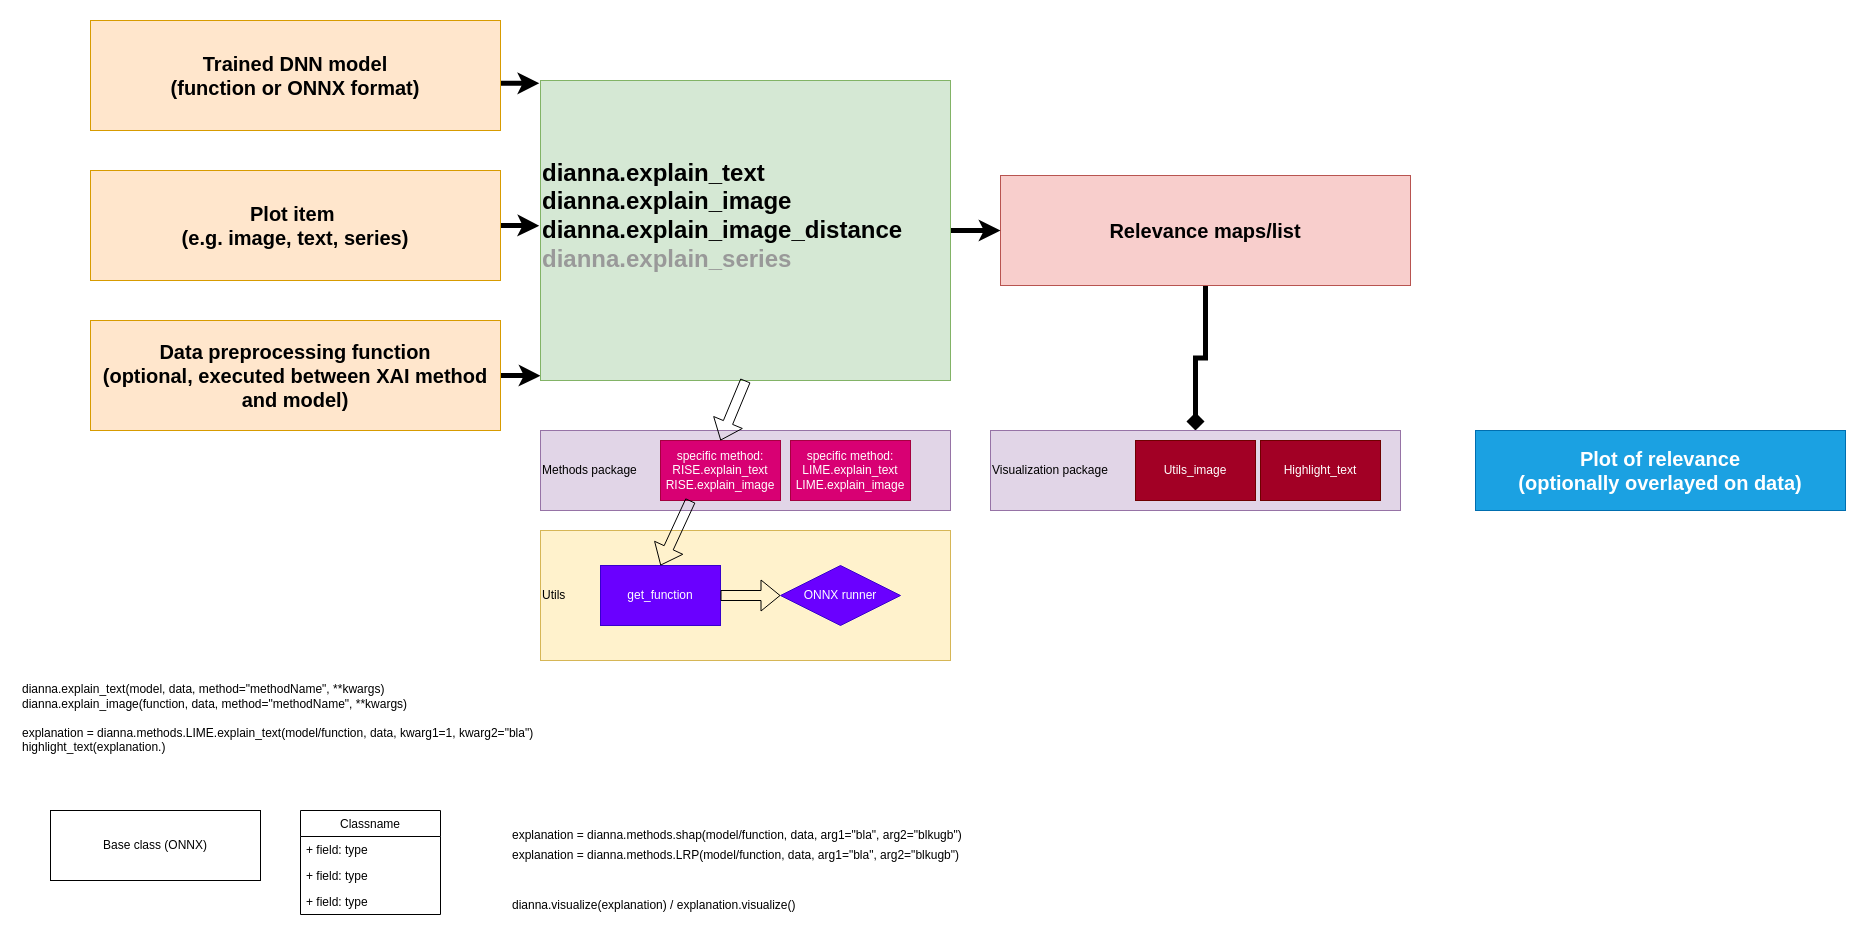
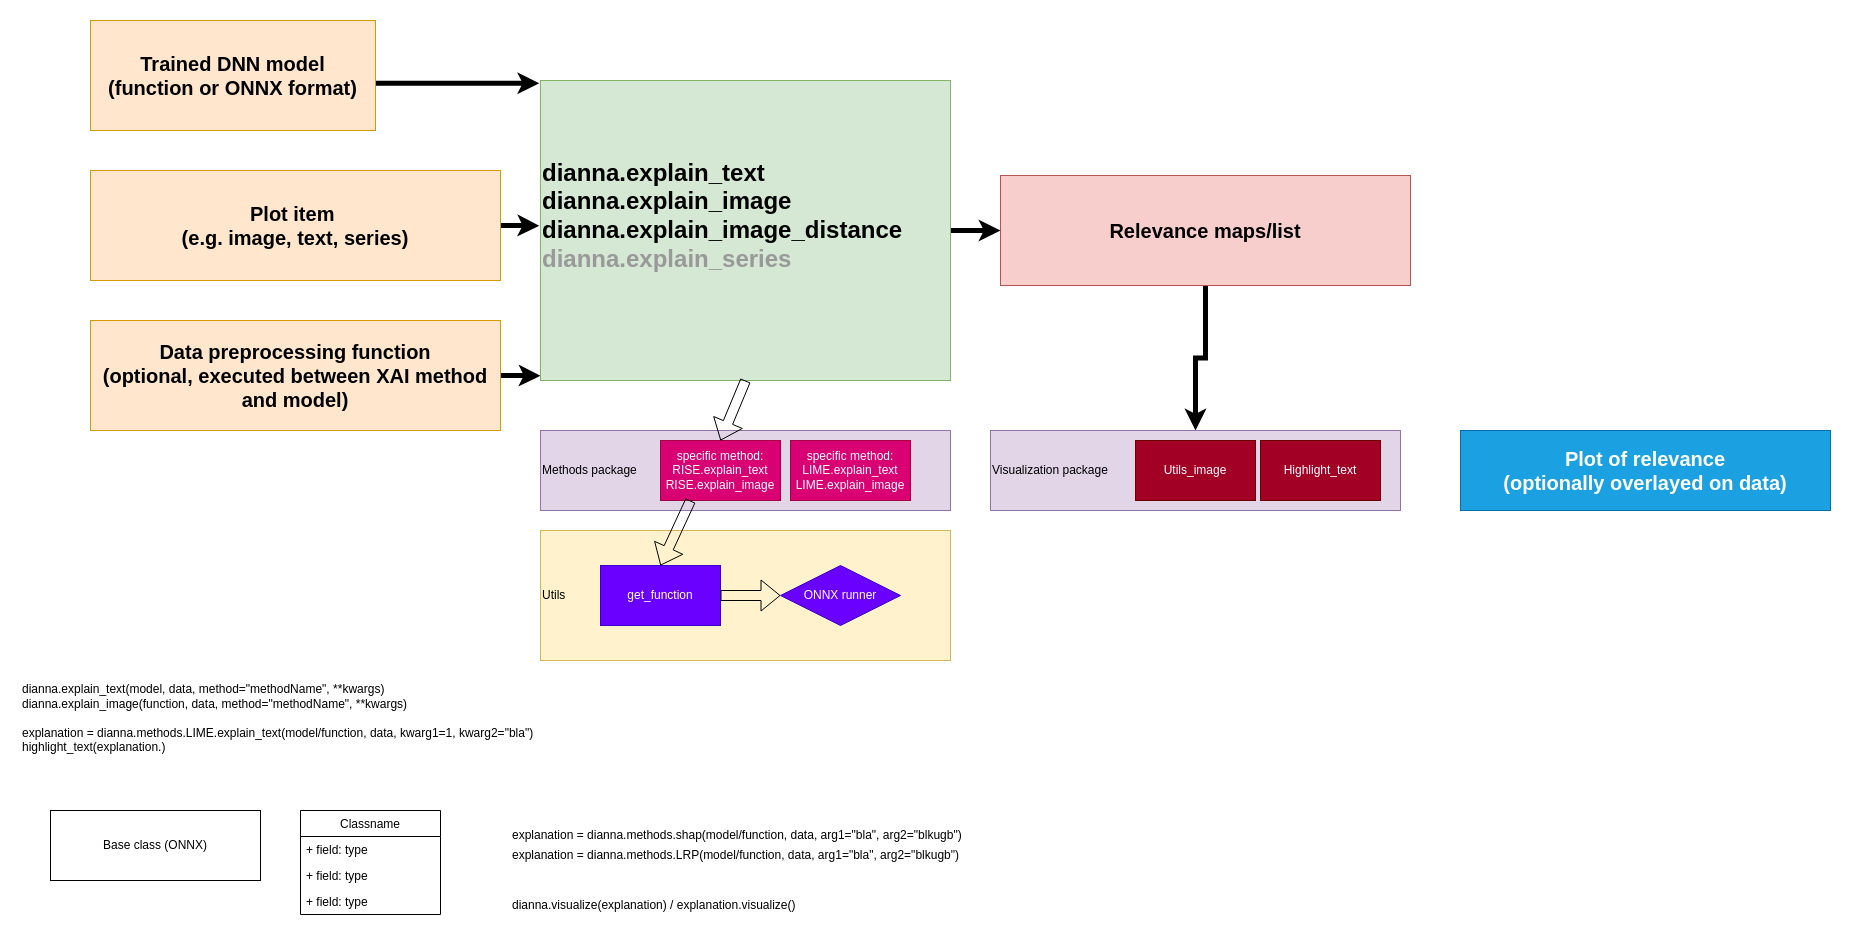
node "Trained DNN model(function or ONNX format)": size 410x110 -> 285x110
edge "Relevance maps/list" -> "Visualization package": arrowhead diamond -> classic
node "Plot of relevance (optionally overlayed on data)": moved (1661, 471) -> (1646, 471)
